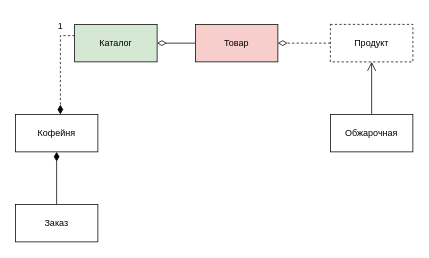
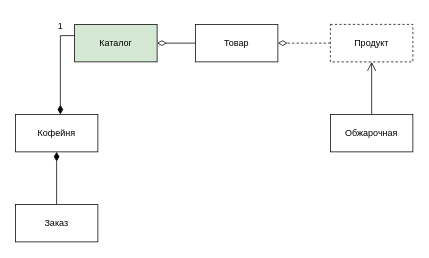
node "Товар": fillcolor #f8cecc -> #ffffff
edge "Каталог" -> "Кофейня": style dashed -> solid
